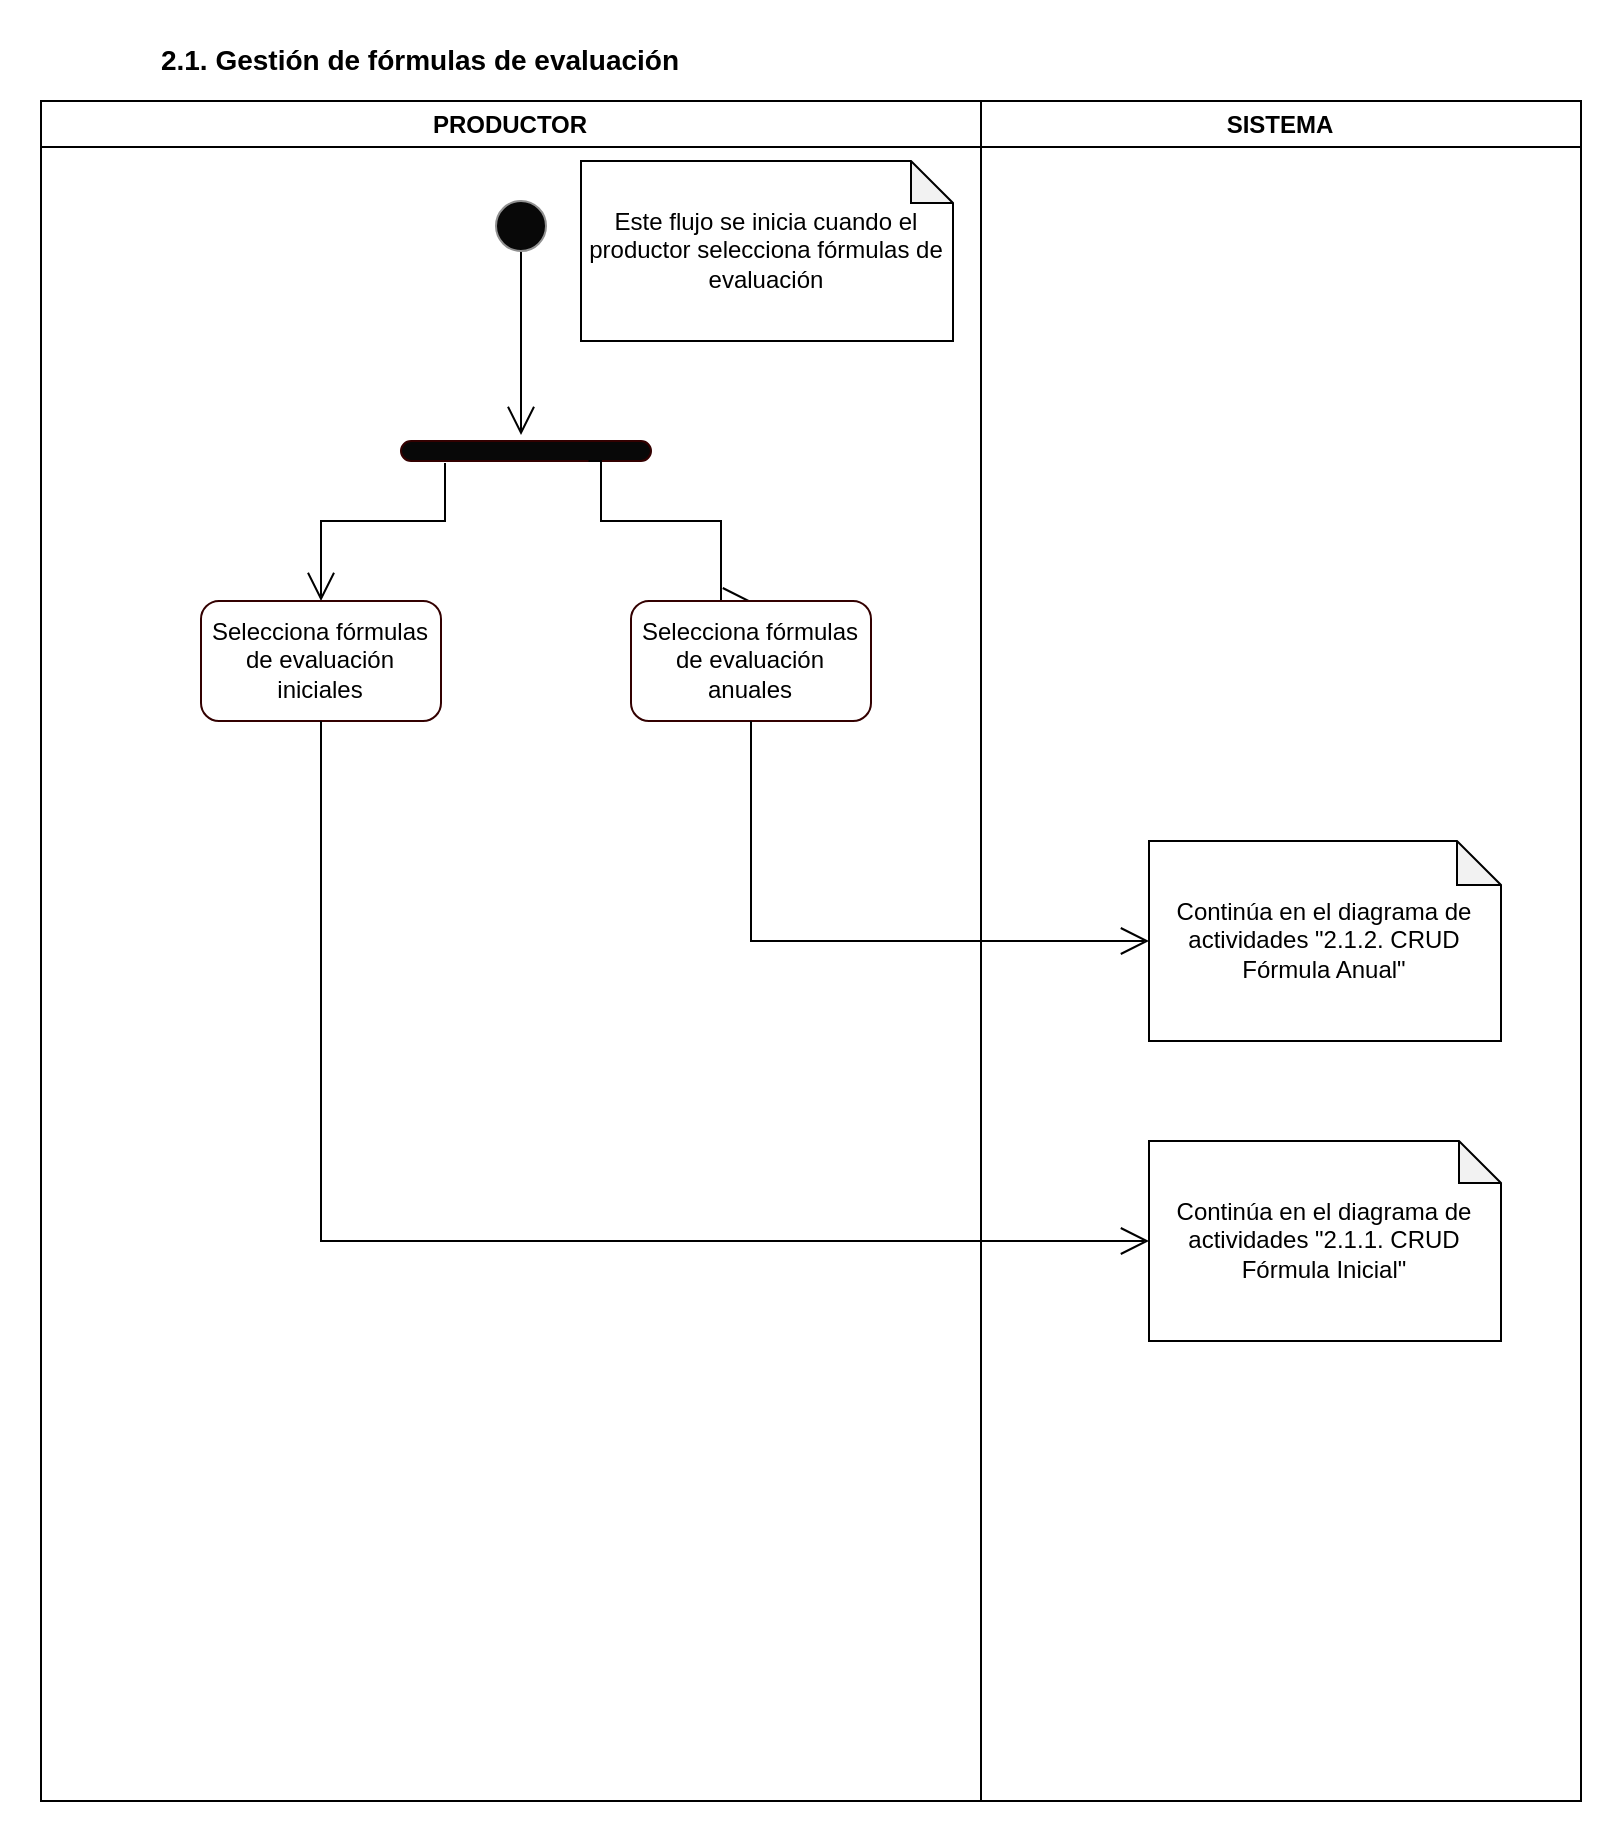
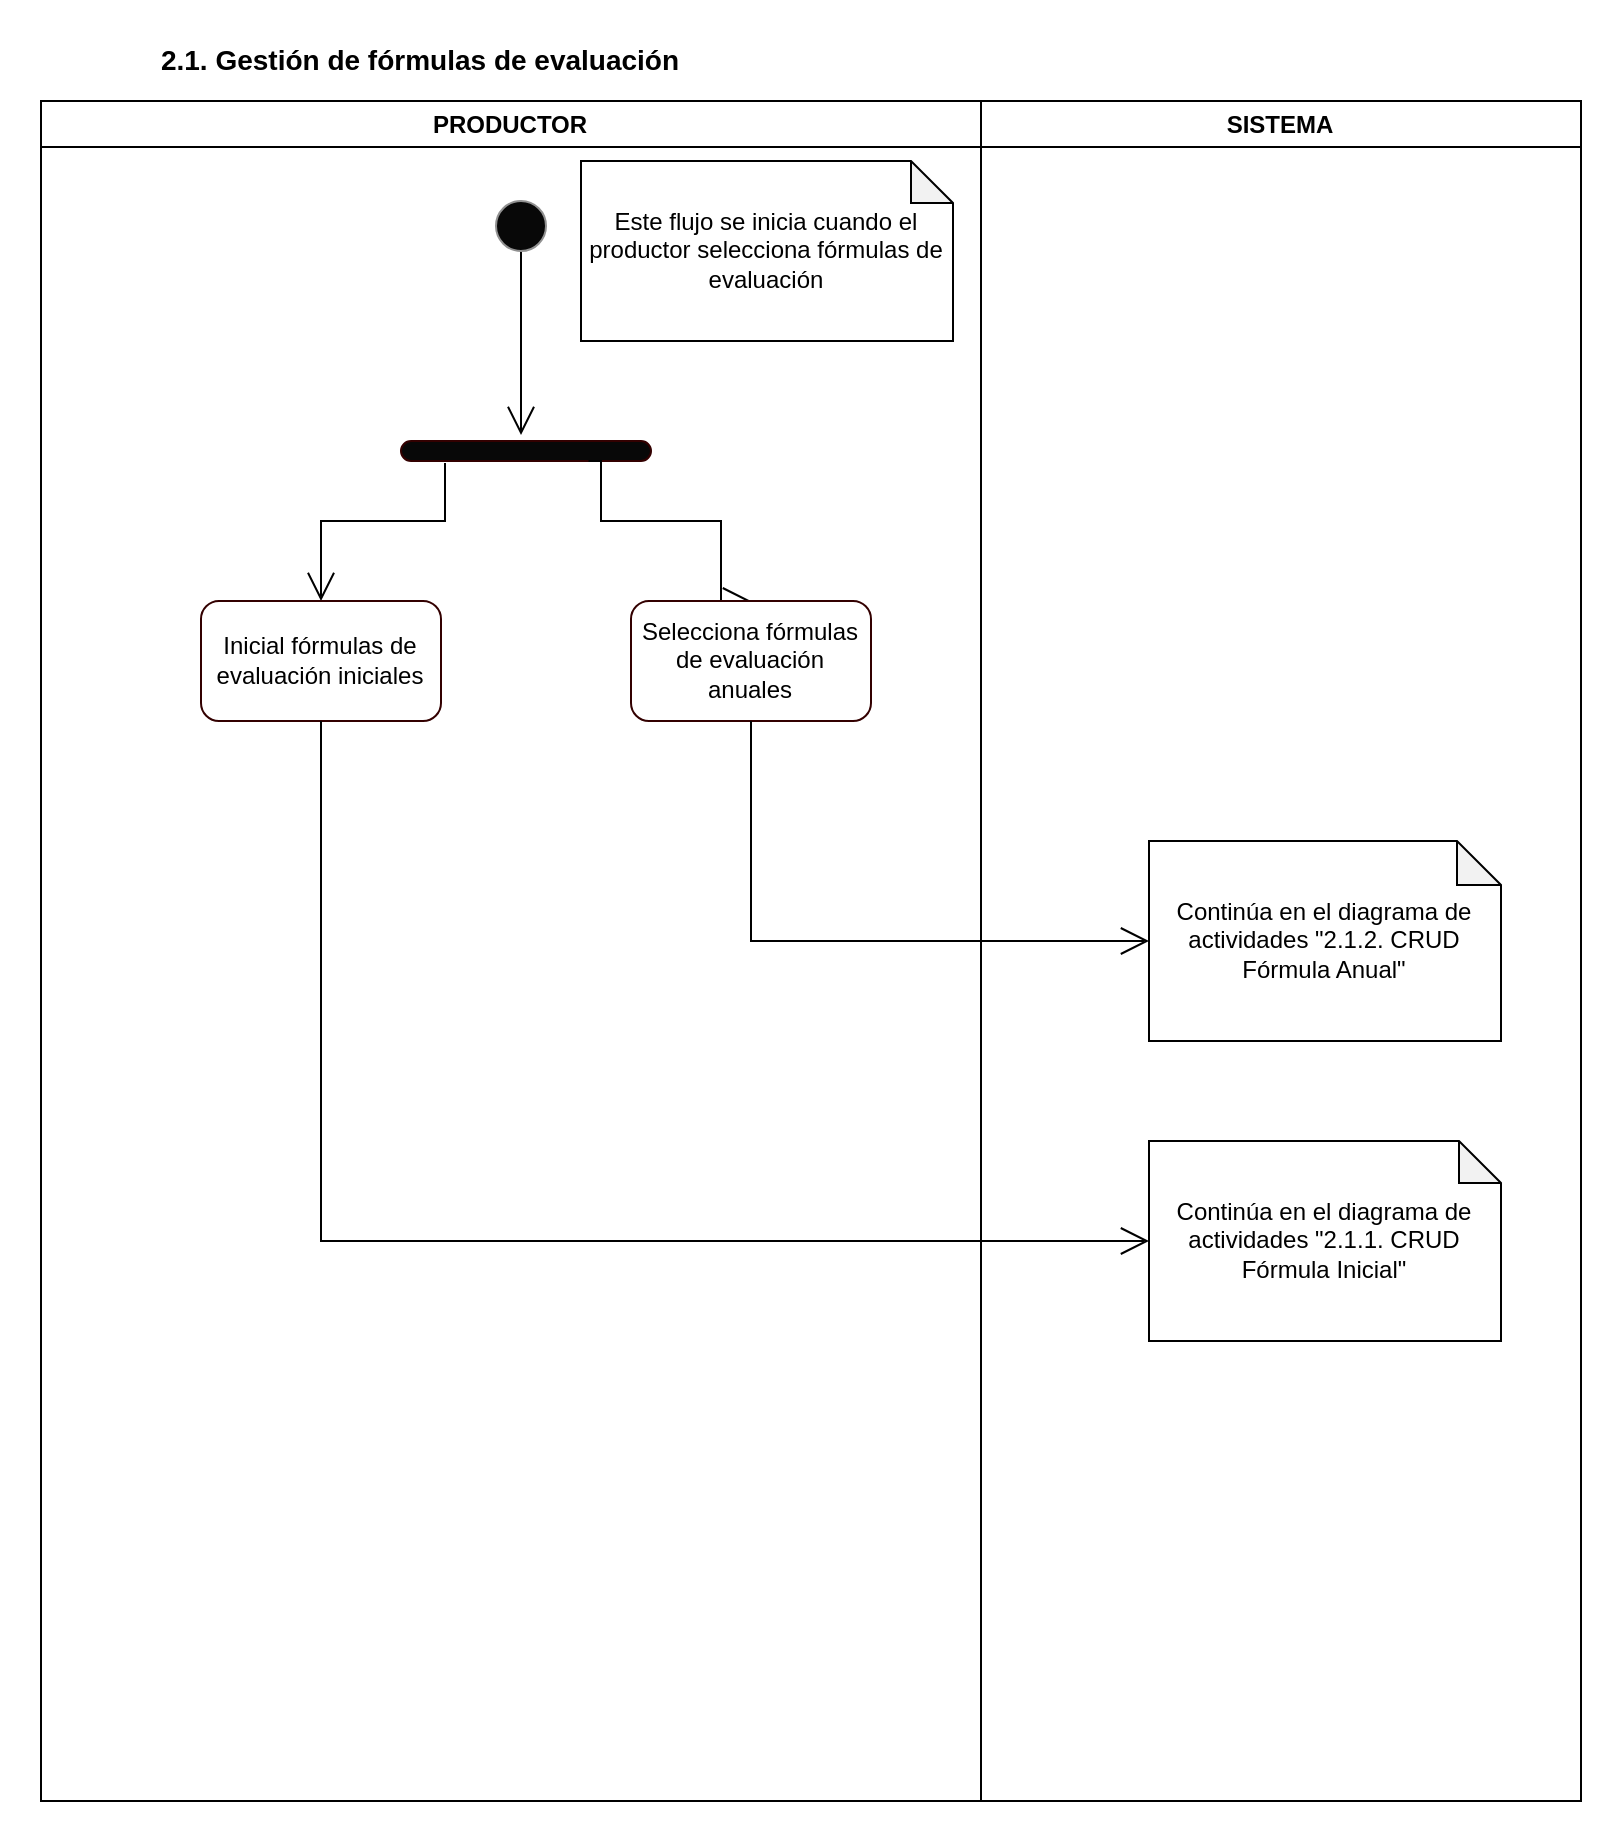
node "Selecciona fórmulas de evaluación iniciales": label "Selecciona fórmulas de evaluación iniciales" -> "Inicial fórmulas de evaluación iniciales"
